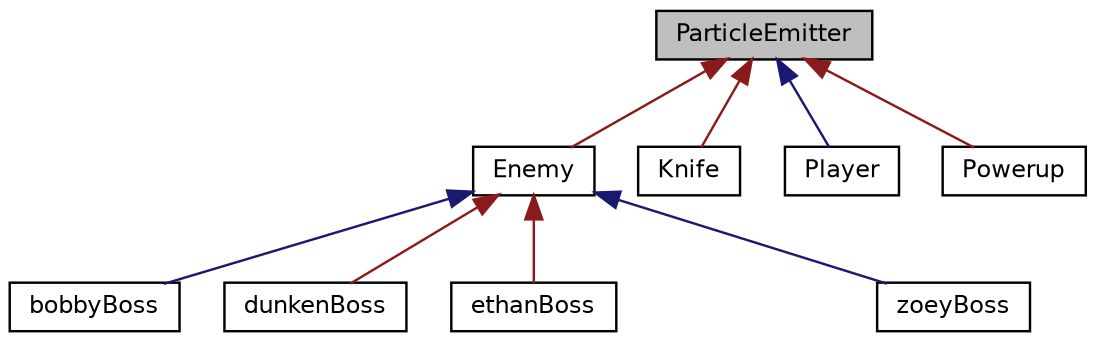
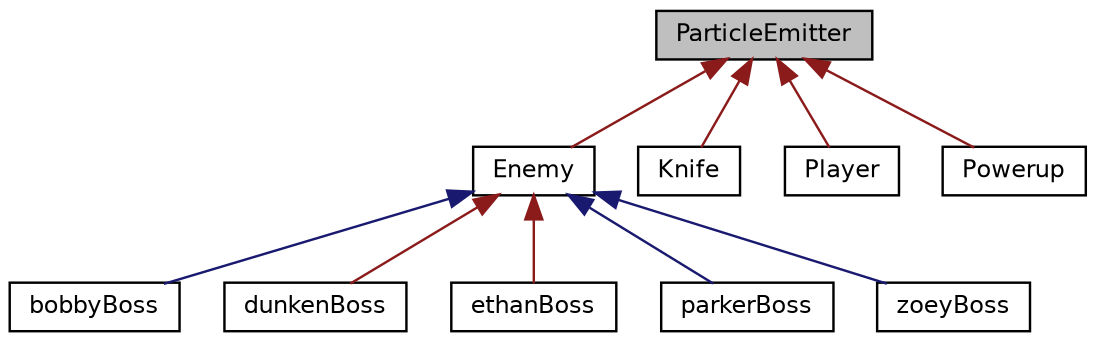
edge "Player" -> "ParticleEmitter": color midnightblue -> firebrick4
node "parkerBoss": added
